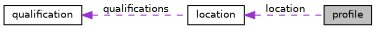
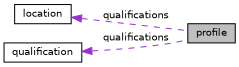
edge "profile" -> "location": label " location" -> " qualifications"
edge "location" -> "qualification": now "profile" -> "qualification"
